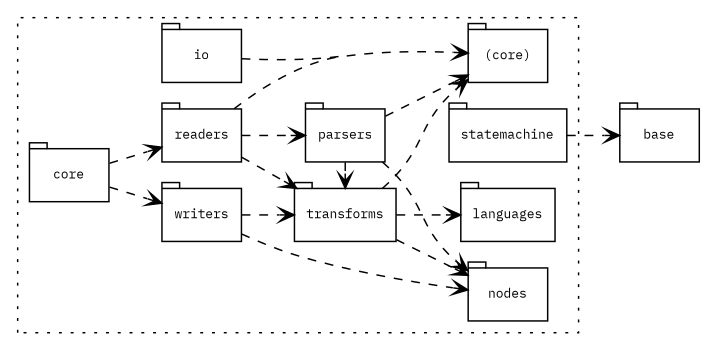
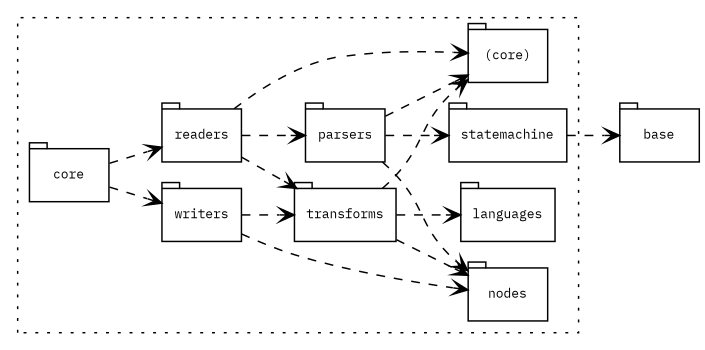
node "io": removed
edge "parsers" -> "transforms": now "parsers" -> "statemachine"
